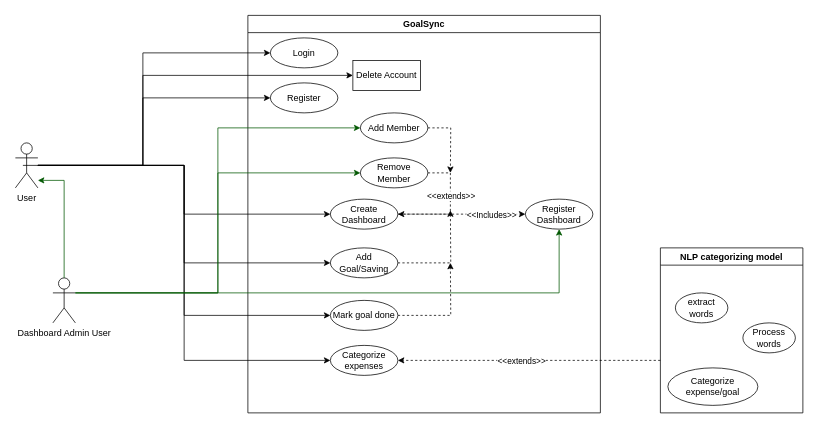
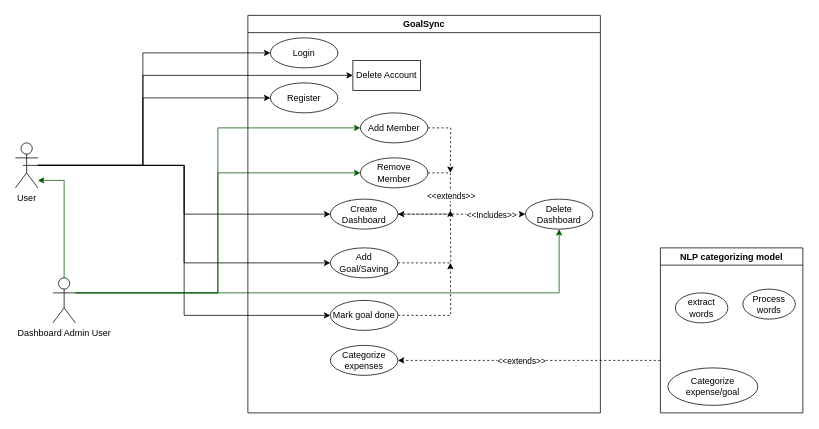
node "Register Dashboard": label "Register Dashboard" -> "Delete Dashboard"
node "Process words": moved (769, 338) -> (769, 304)
edge "User" -> "Categorize expenses": removed
